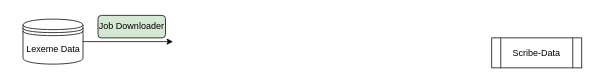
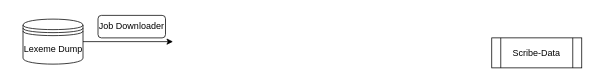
node "Job Downloader": fillcolor #d5e8d4 -> #ffffff
node "Lexeme Data": label "Lexeme Data" -> "Lexeme Dump"
